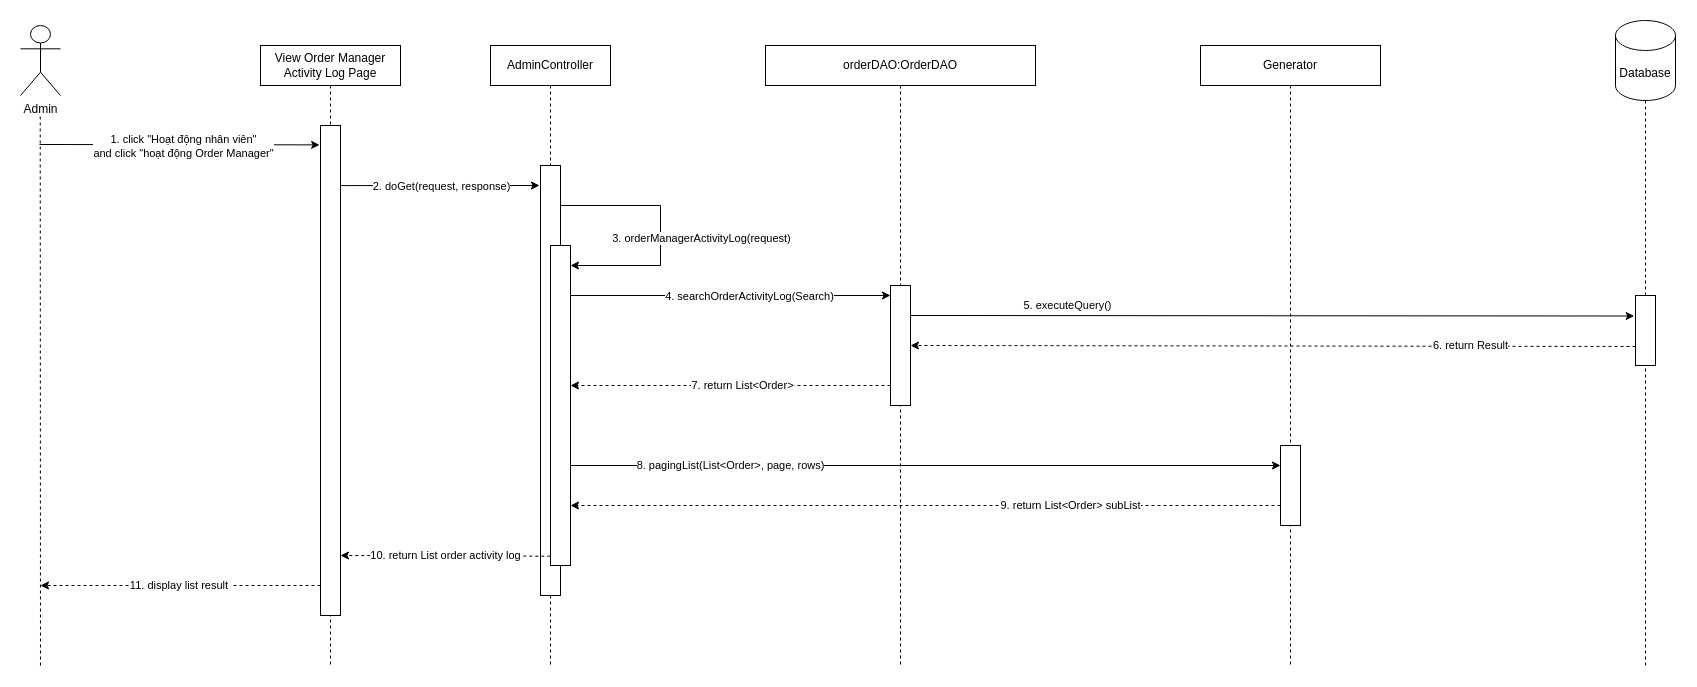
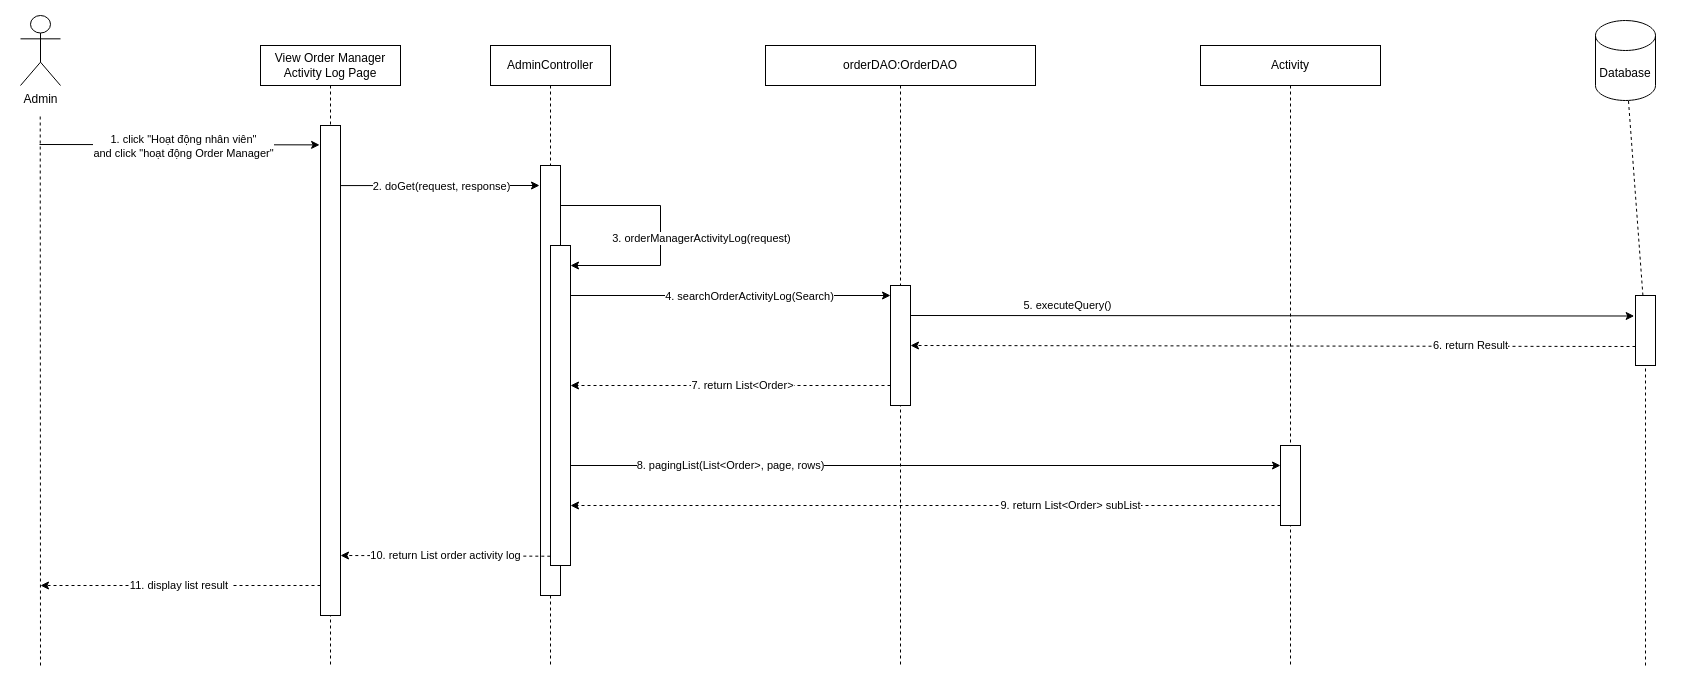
node "Admin": moved (41, 61) -> (41, 51)
node "Database": moved (1646, 61) -> (1626, 61)
node "Generator": label "Generator" -> "Activity"
